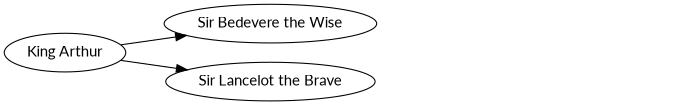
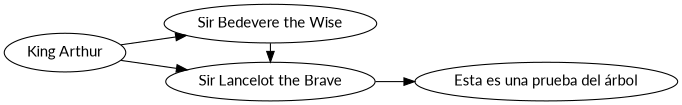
edge "Sir Bedevere the Wise" -> "Sir Lancelot the Brave": added
node "Esta es una prueba del árbol": added
